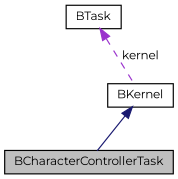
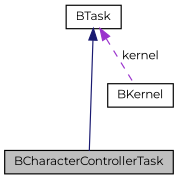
edge "BCharacterControllerTask" -> "BKernel": now "BCharacterControllerTask" -> "BTask"
